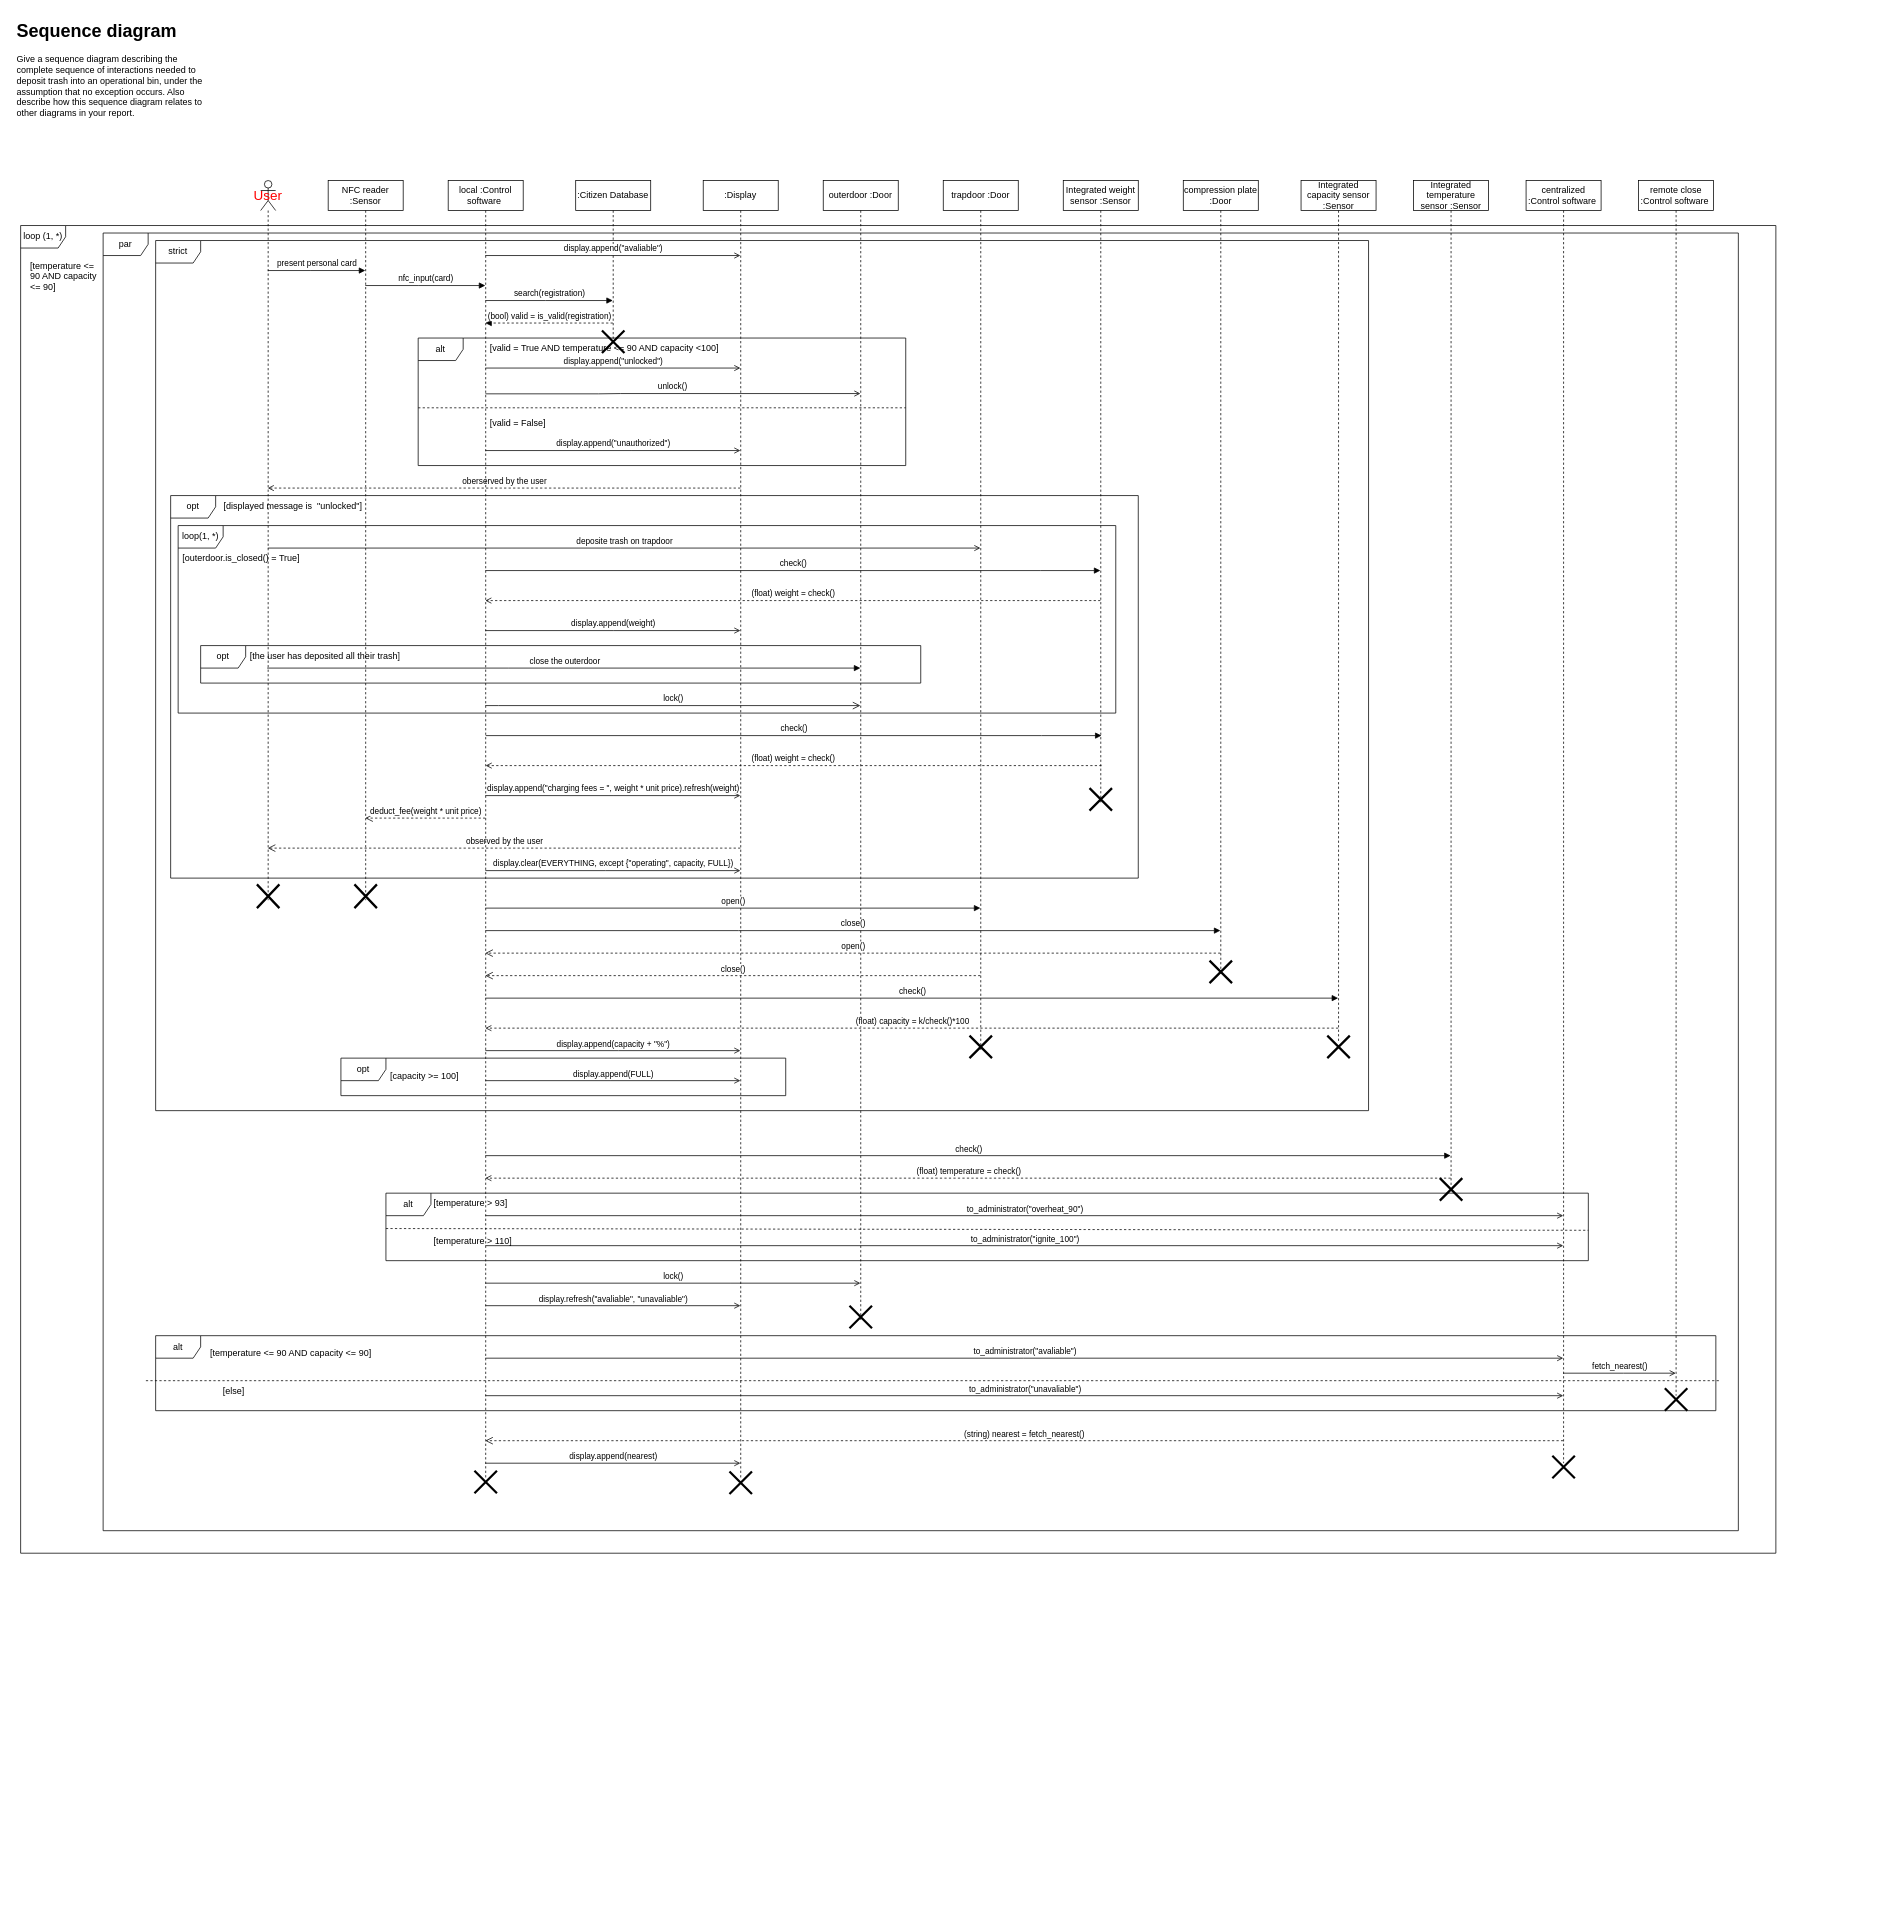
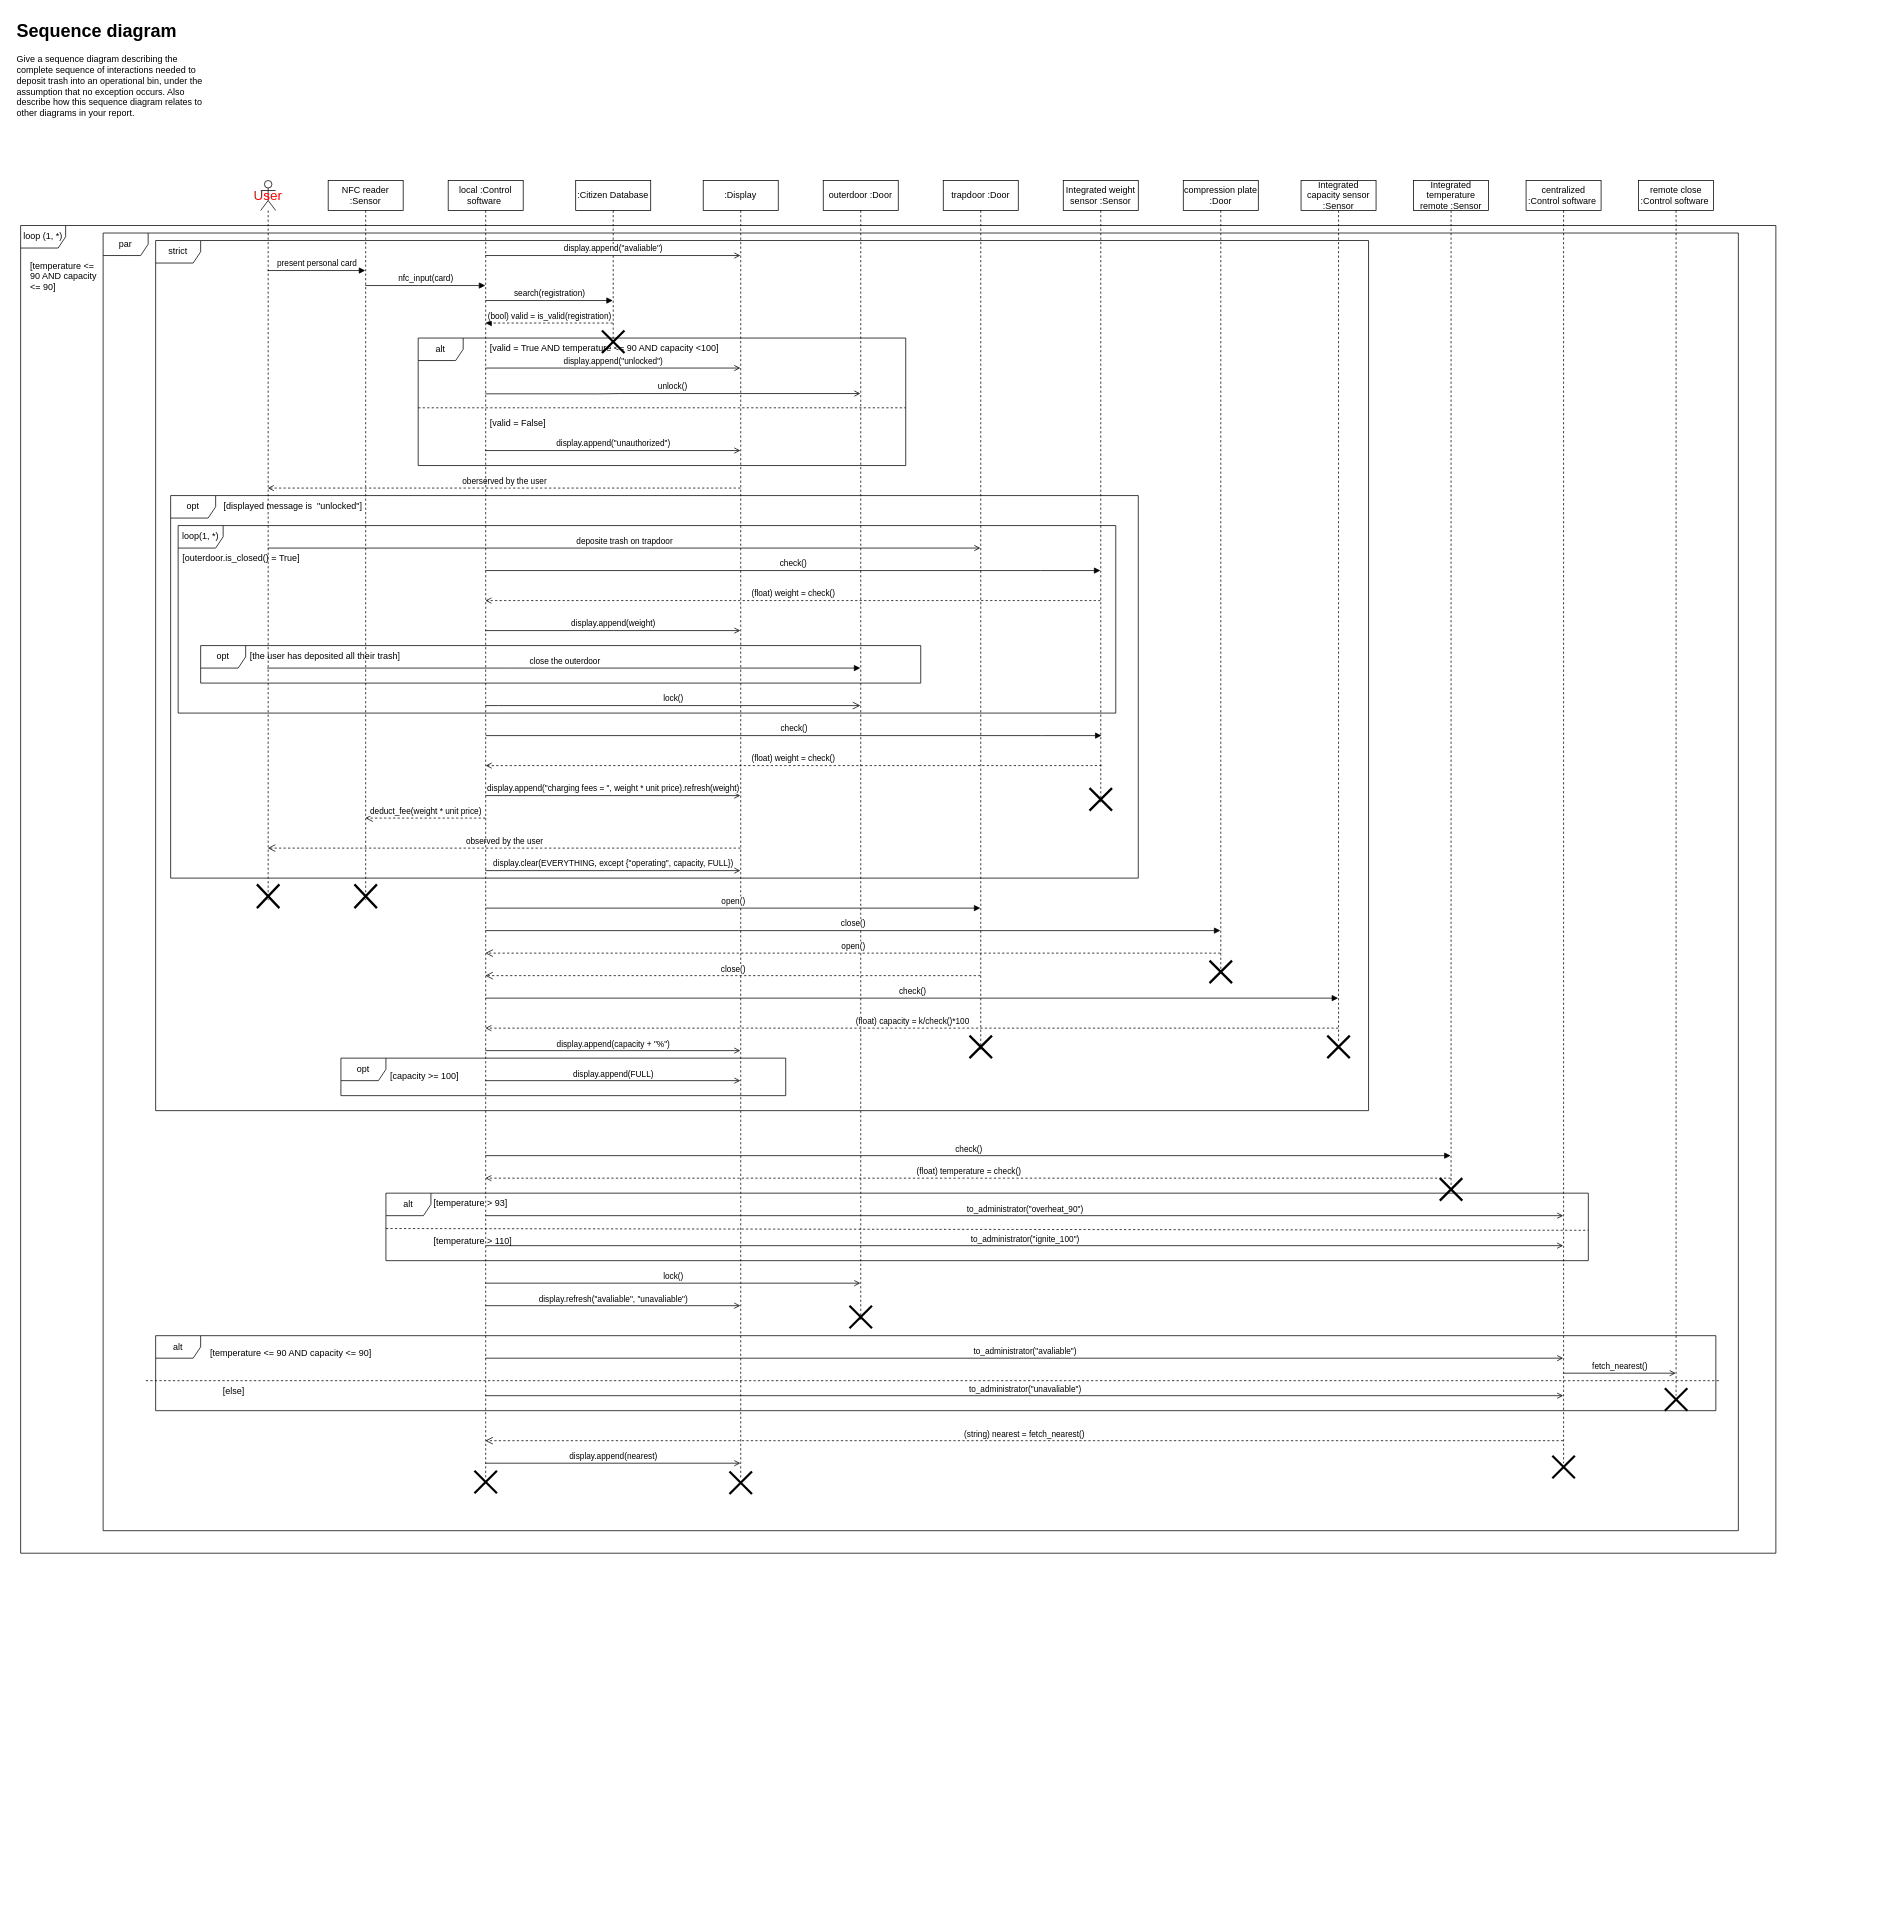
node "Integrated temperature sensor :Sensor": label "Integrated temperature sensor :Sensor" -> "Integrated temperature remote :Sensor"
